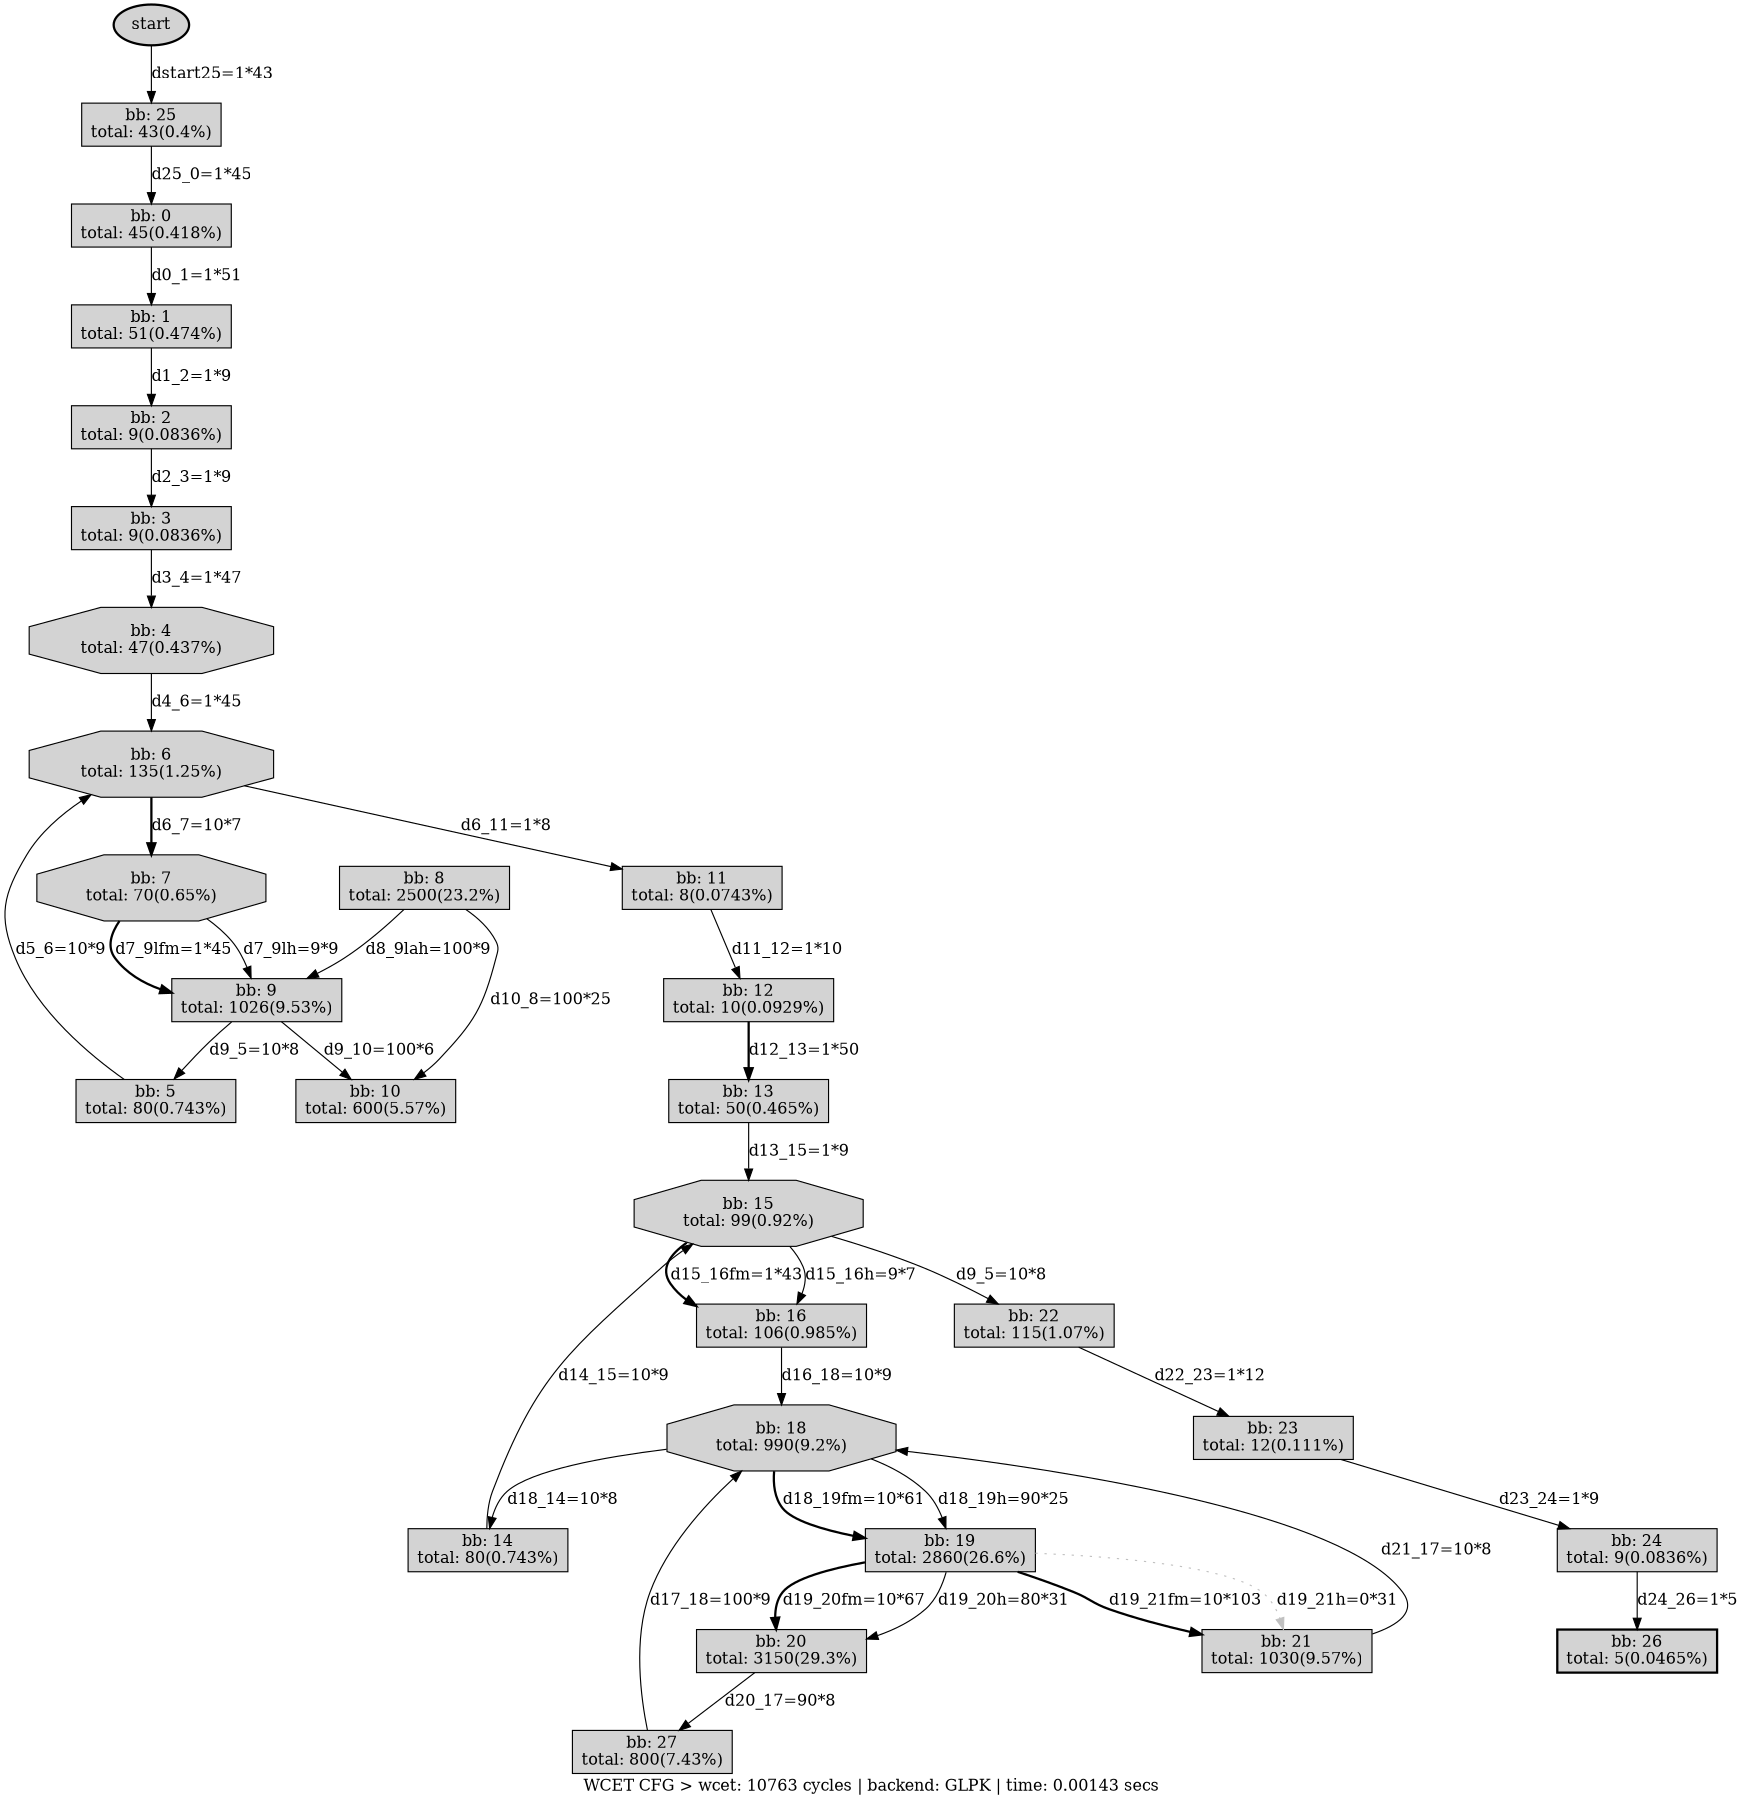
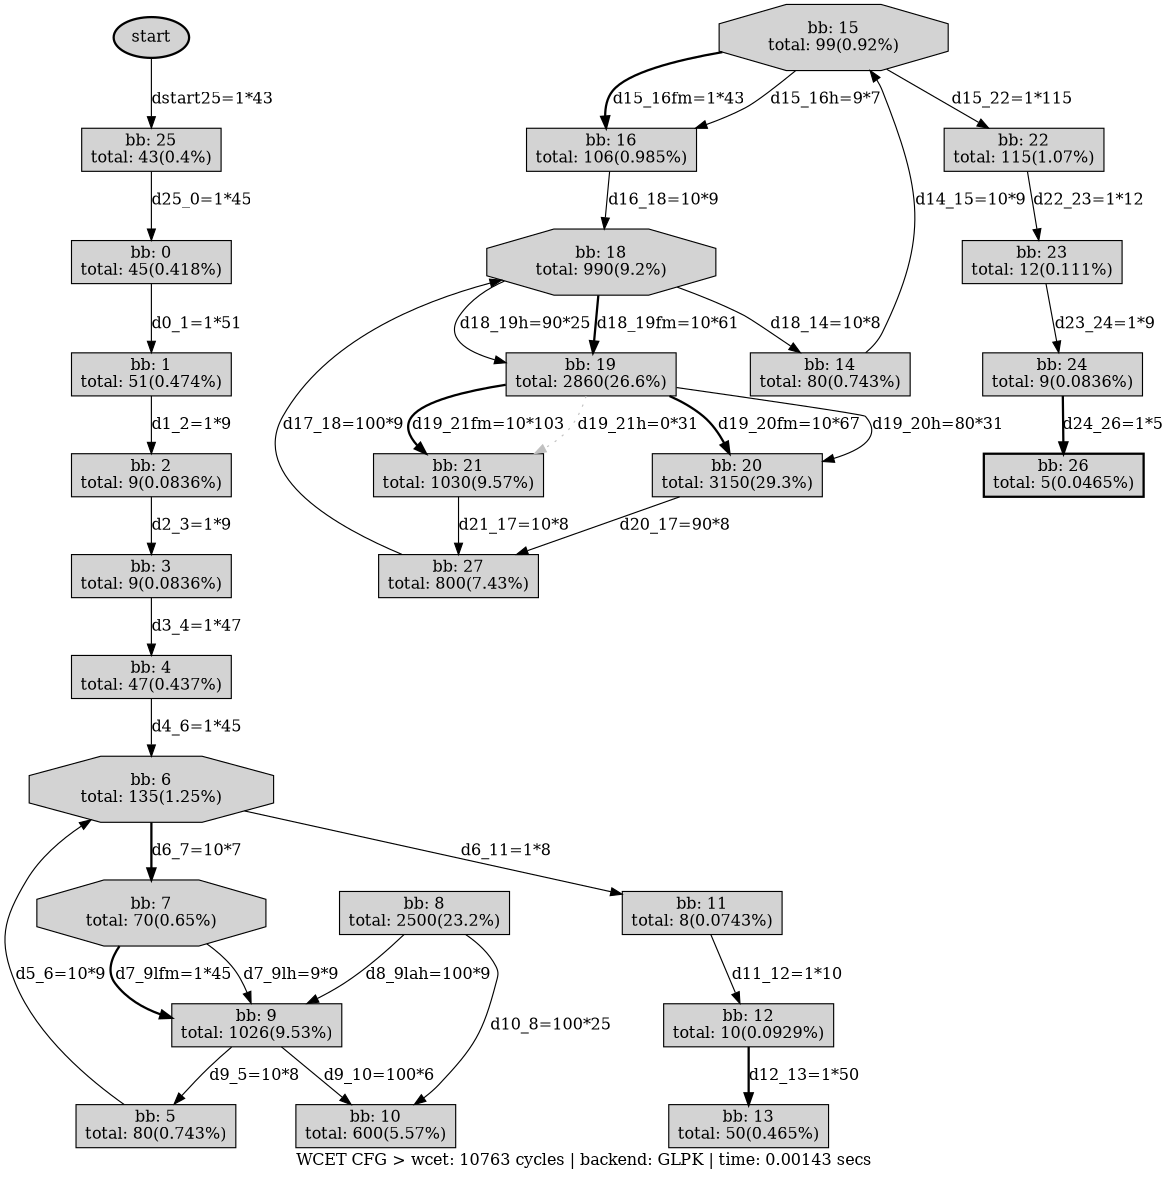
node "bb: 4 total: 47(0.437%)": shape octagon -> box
edge "bb: 13 total: 50(0.465%)" -> "bb: 15 total: 99(0.92%)": removed, label "d13_15=1*9"
edge "bb: 15 total: 99(0.92%)" -> "bb: 22 total: 115(1.07%)": label "d9_5=10*8" -> "d15_22=1*115"
edge "bb: 21 total: 1030(9.57%)" -> "bb: 18 total: 990(9.2%)": now "bb: 21 total: 1030(9.57%)" -> "bb: 27 total: 800(7.43%)"
edge "bb: 24 total: 9(0.0836%)" -> "bb: 26 total: 5(0.0465%)": style solid -> bold
